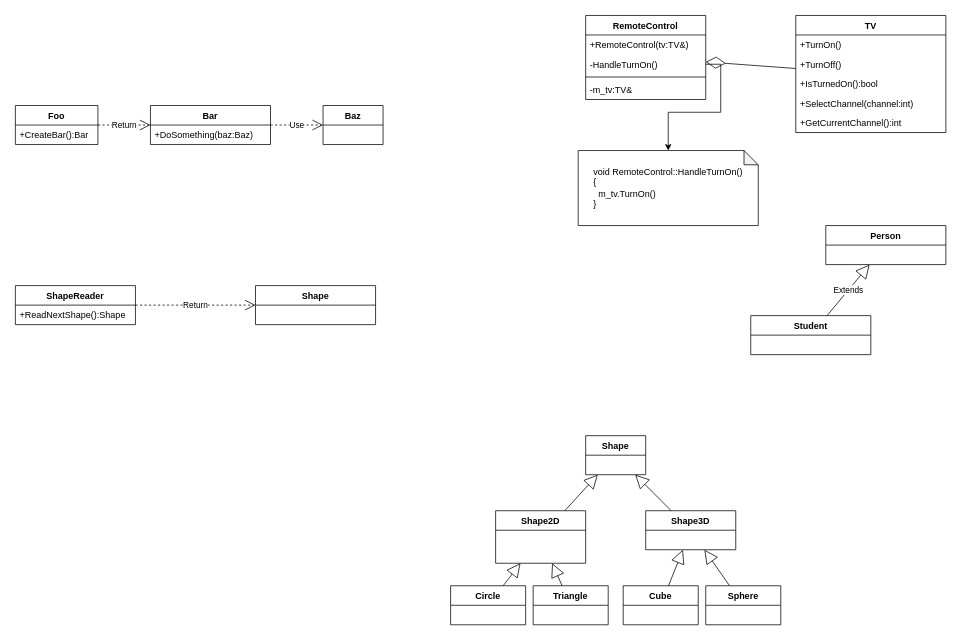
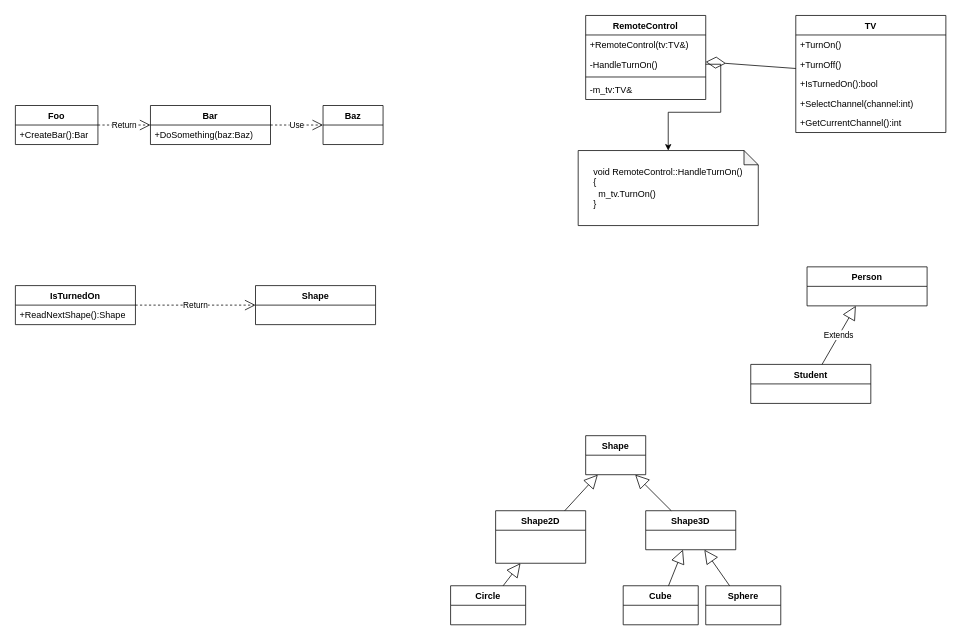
node "Person": moved (885, 245) -> (867, 286)
node "ShapeReader": label "ShapeReader" -> "IsTurnedOn"
node "Student": moved (810, 335) -> (810, 384)
edge "Triangle" -> "Shape2D": removed
node "Triangle": removed
